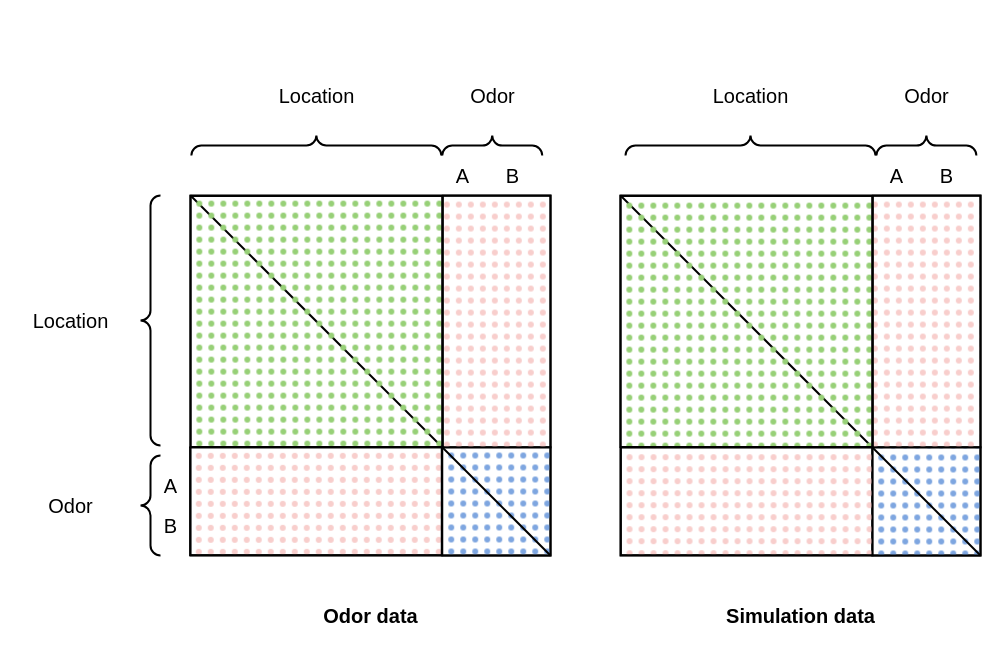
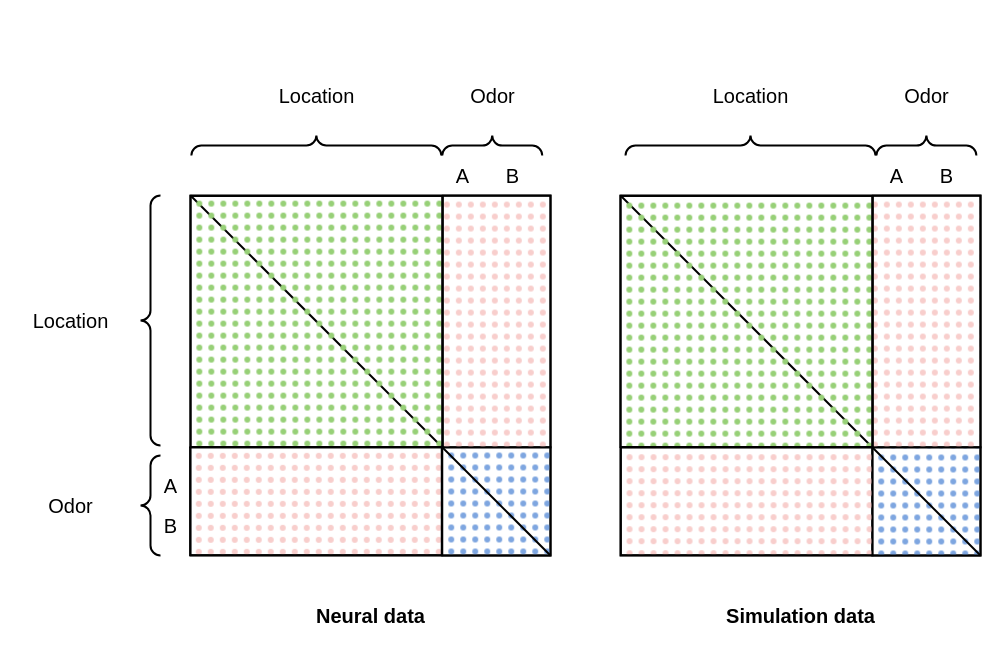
node "Odor data": label "Odor data" -> "Neural data"
